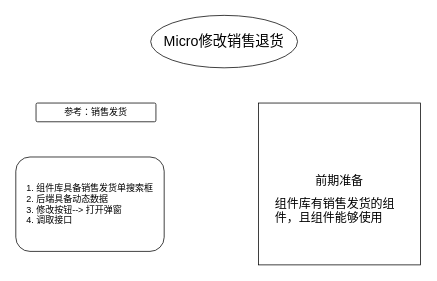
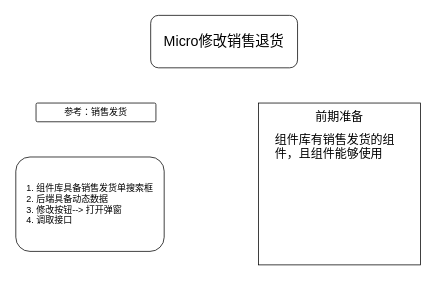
node "Micro修改销售退货": shape ellipse -> rounded rectangle
node "前期准备 组件库有销售发货的组件，且组件能够使用": moved (339, 219) -> (339, 155)
